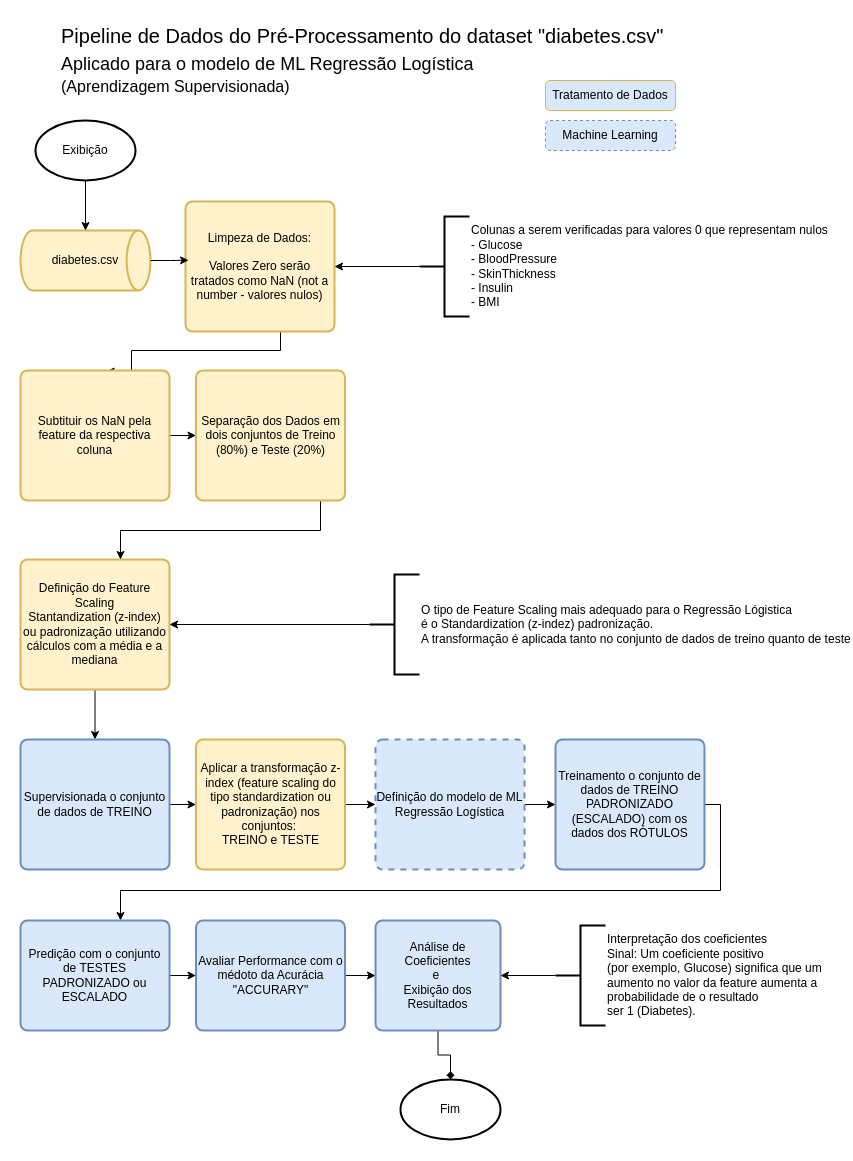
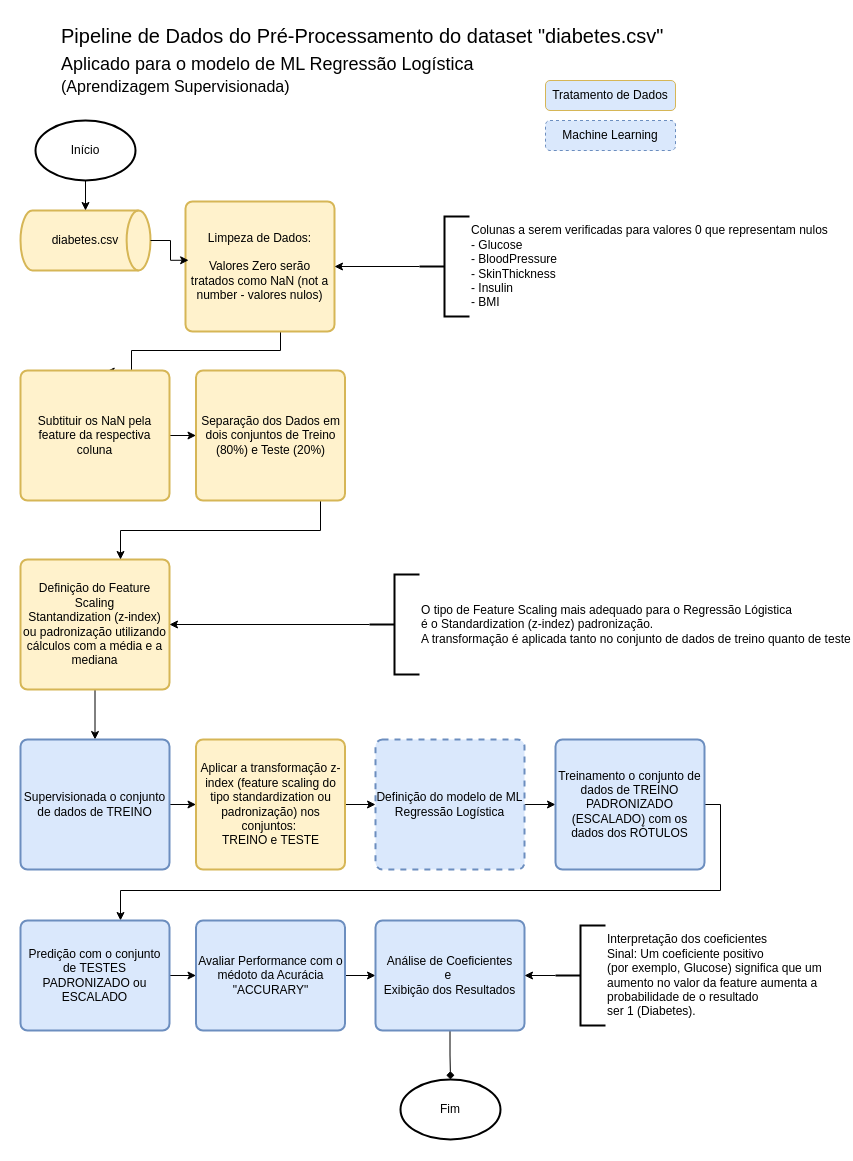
node "Exibição": label "Exibição" -> "Início"
node "diabetes.csv": moved (86, 261) -> (86, 241)
node "Análise de Coeficientes e Exibição dos Resultados": size 125x110 -> 149x110
